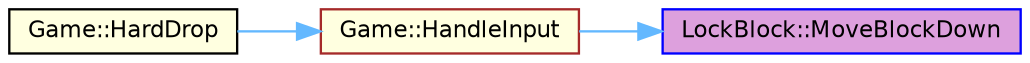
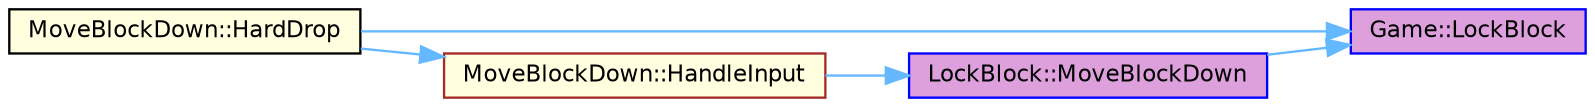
node "Game::HardDrop": label "Game::HardDrop" -> "MoveBlockDown::HardDrop"
node "Game::HandleInput": label "Game::HandleInput" -> "MoveBlockDown::HandleInput"
node "Game::LockBlock": added
